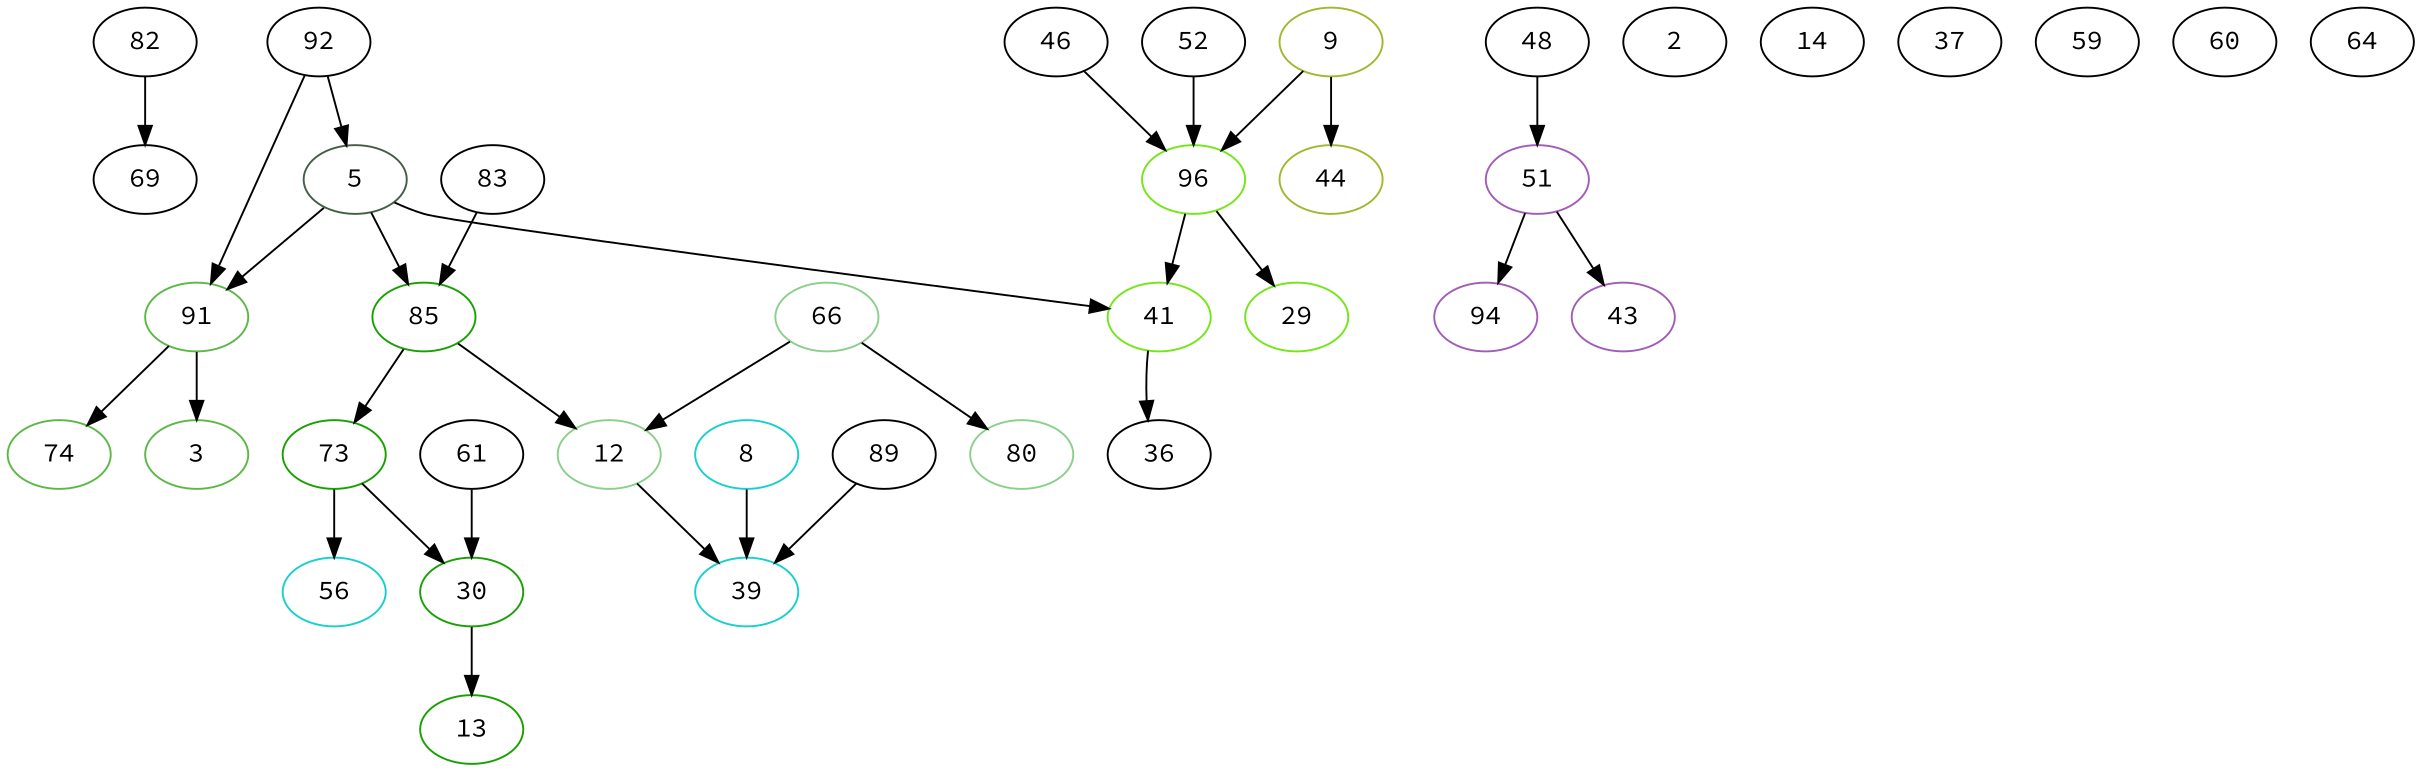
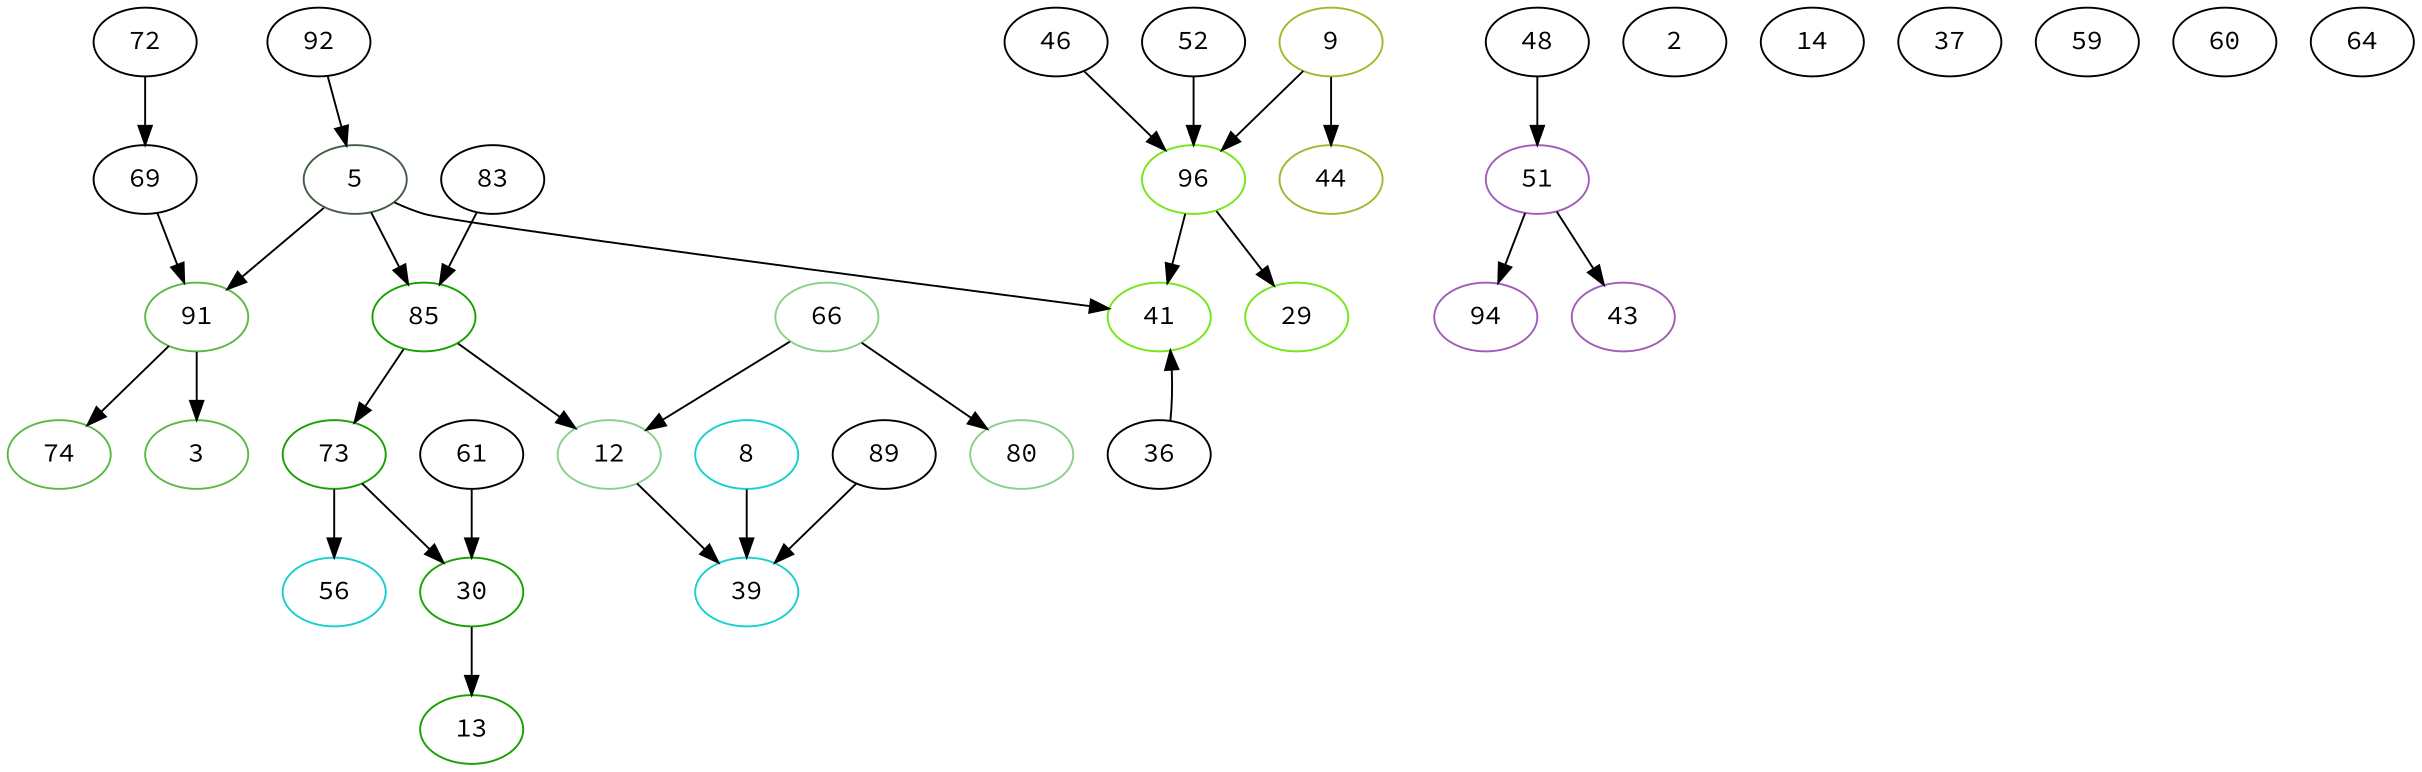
node "82": label "82" -> "72"
edge "92" -> "91": now "69" -> "91"
edge "41" -> "36": reversed
